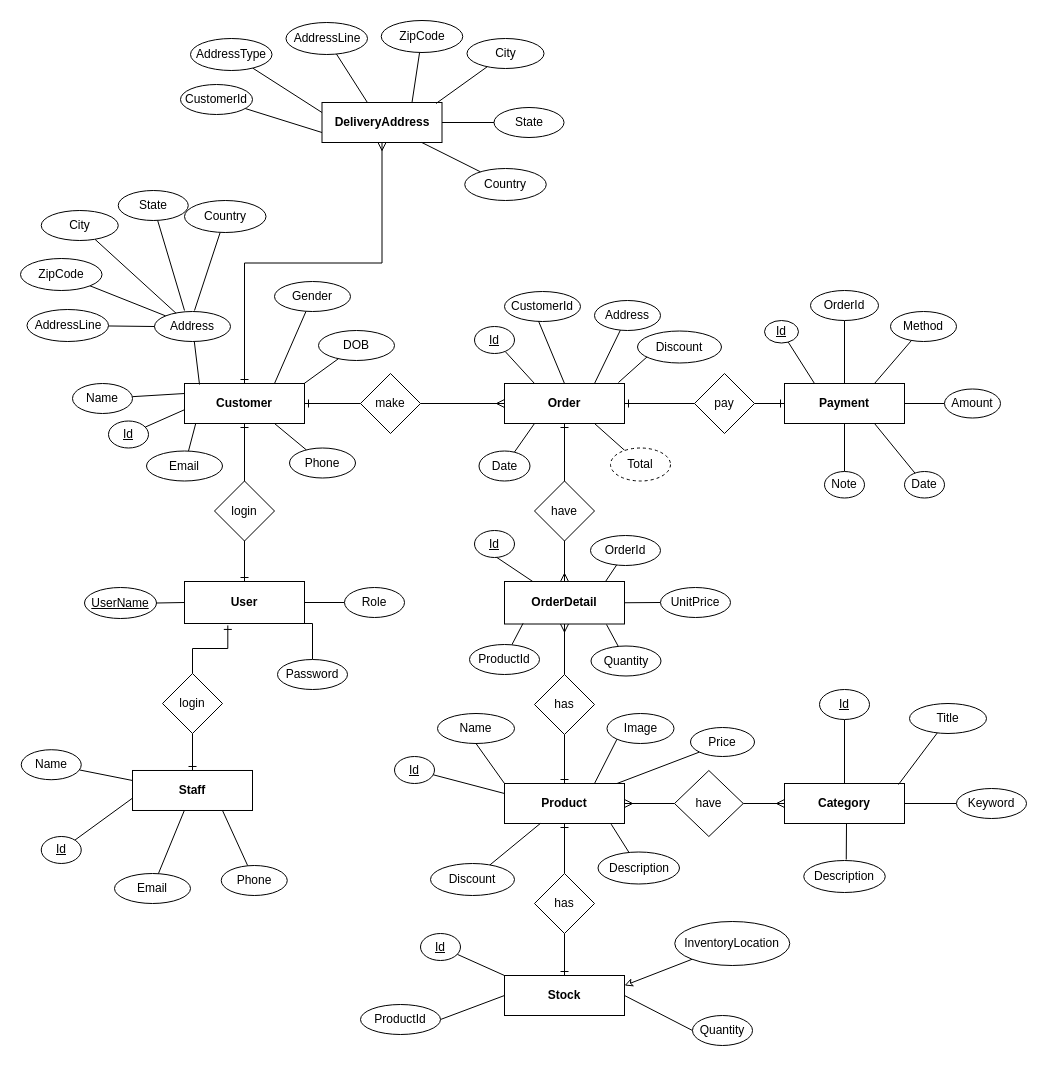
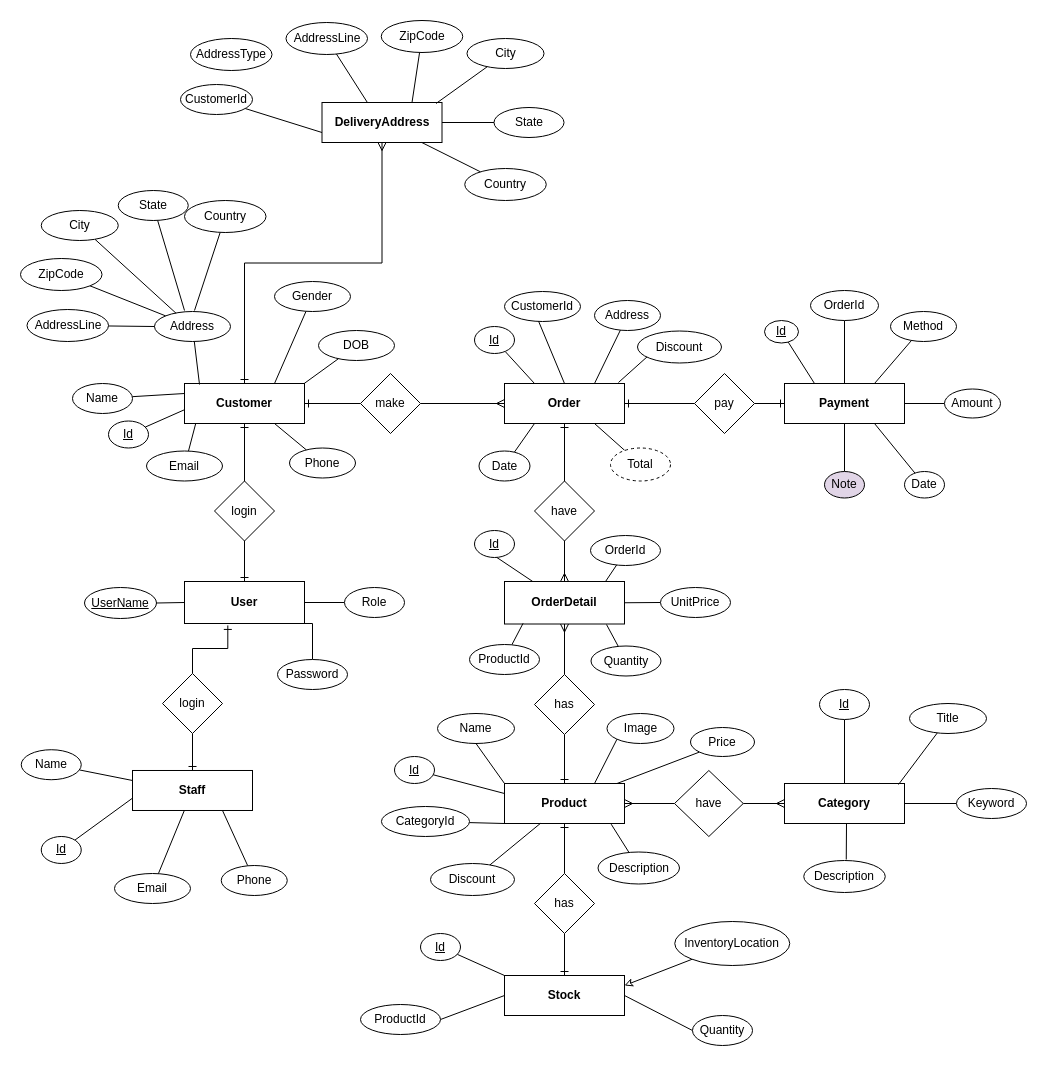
edge "AddressType" -- "DeliveryAddress": removed
node "Note": fillcolor #ffffff -> #e1d5e7
node "CategoryId": added
edge "Product" -- "CategoryId": added
